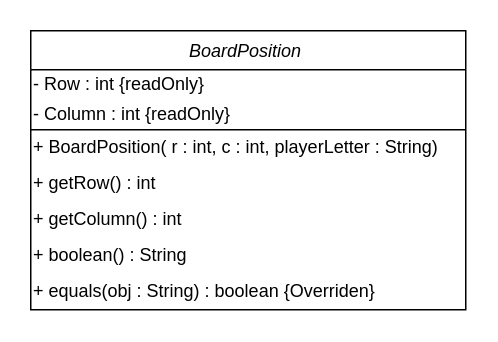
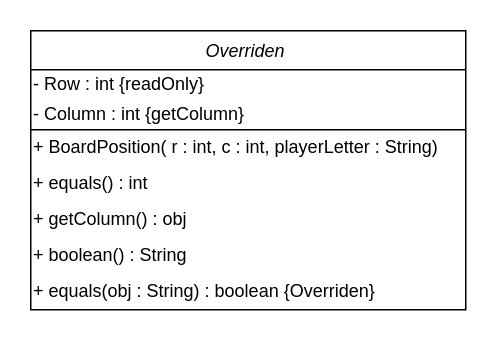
node "BoardPosition": label "BoardPosition" -> "Overriden"
node "- Column : int {readOnly}": label "- Column : int {readOnly}" -> "- Column : int {getColumn}"
node "+ getRow() : int": label "+ getRow() : int" -> "+ equals() : int"
node "+ getColumn() : int": label "+ getColumn() : int" -> "+ getColumn() : obj"
